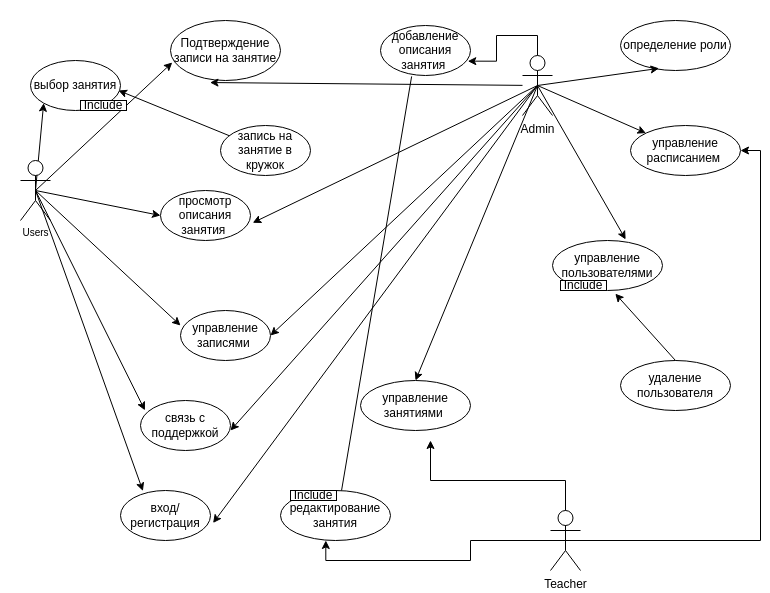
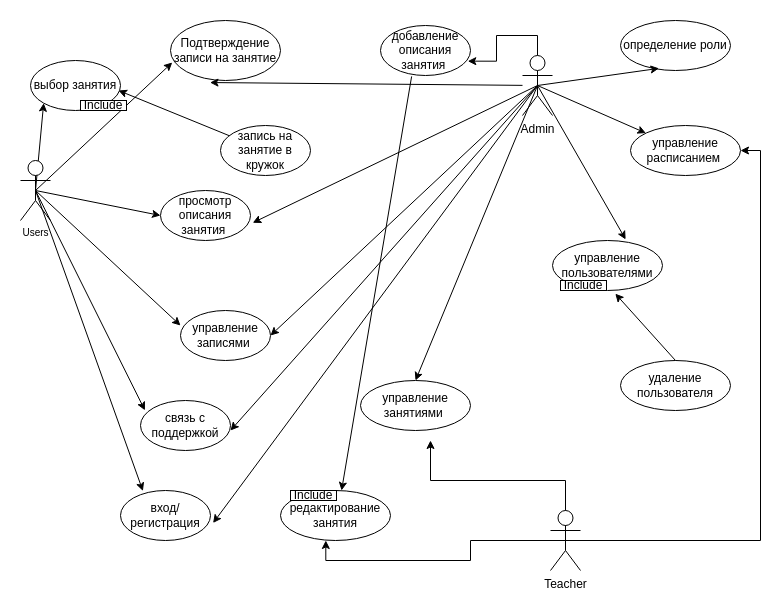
edge "добавление описания занятия" -- "редактирование занятия": arrowhead none -> classic
